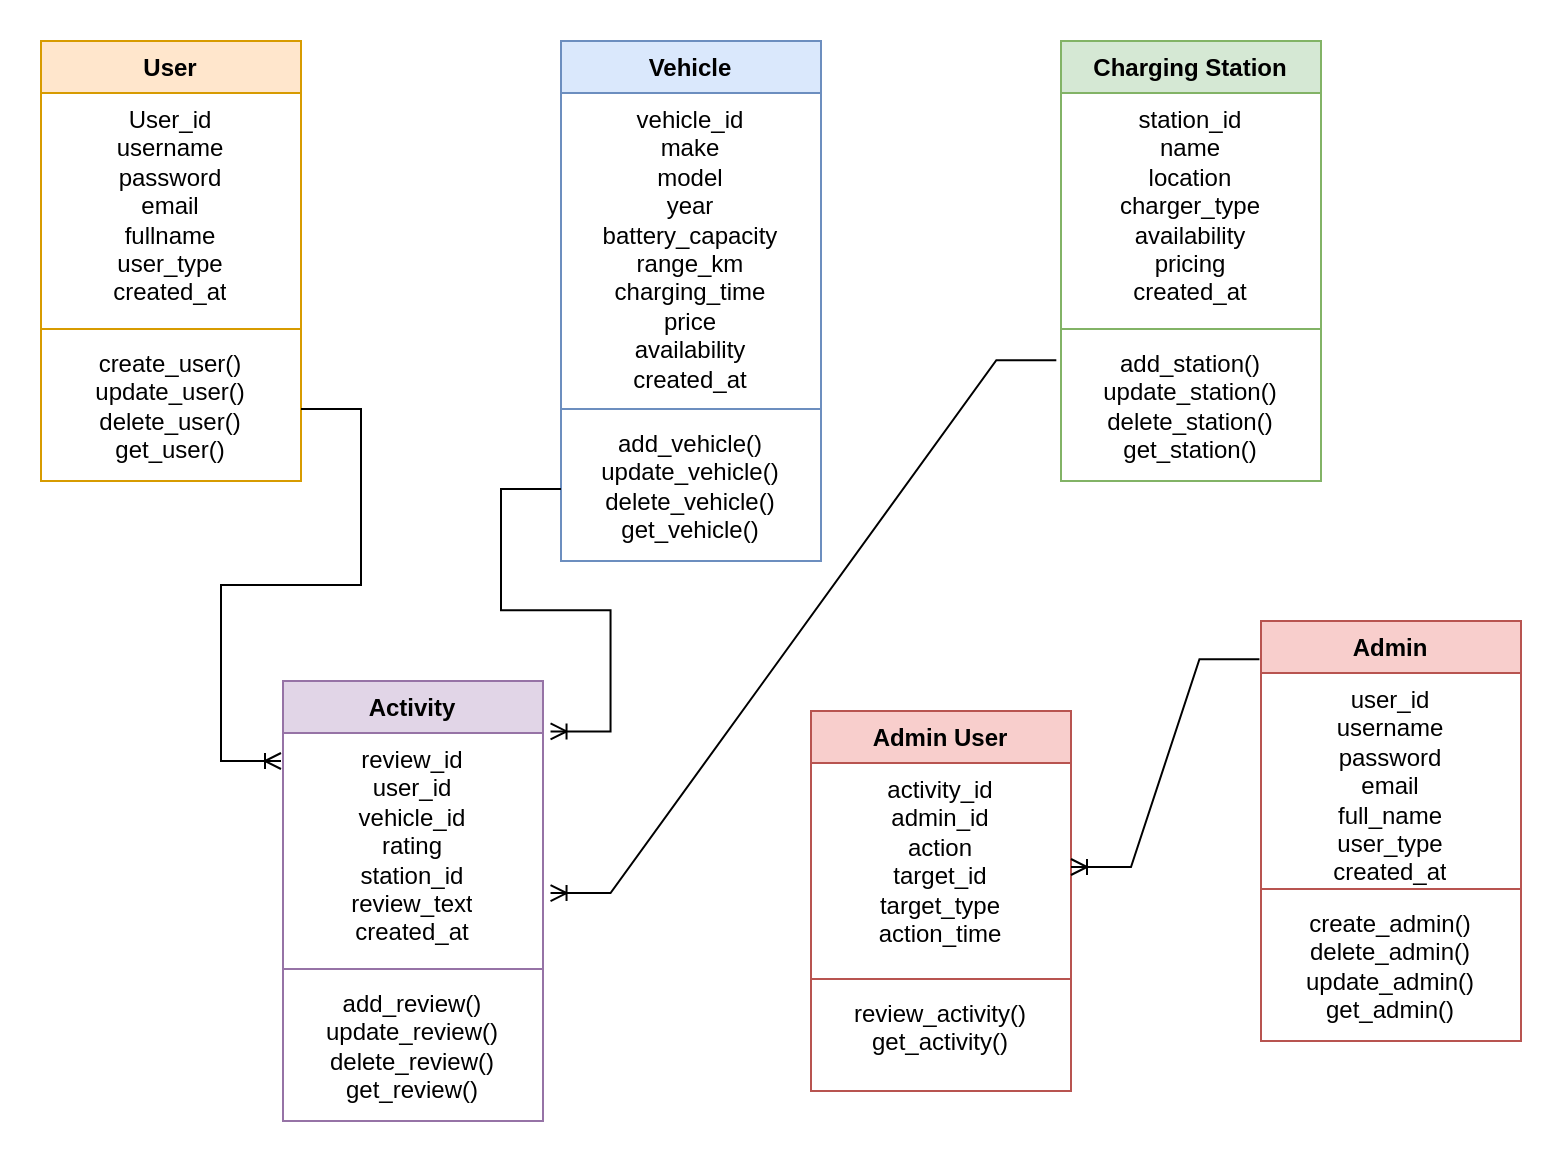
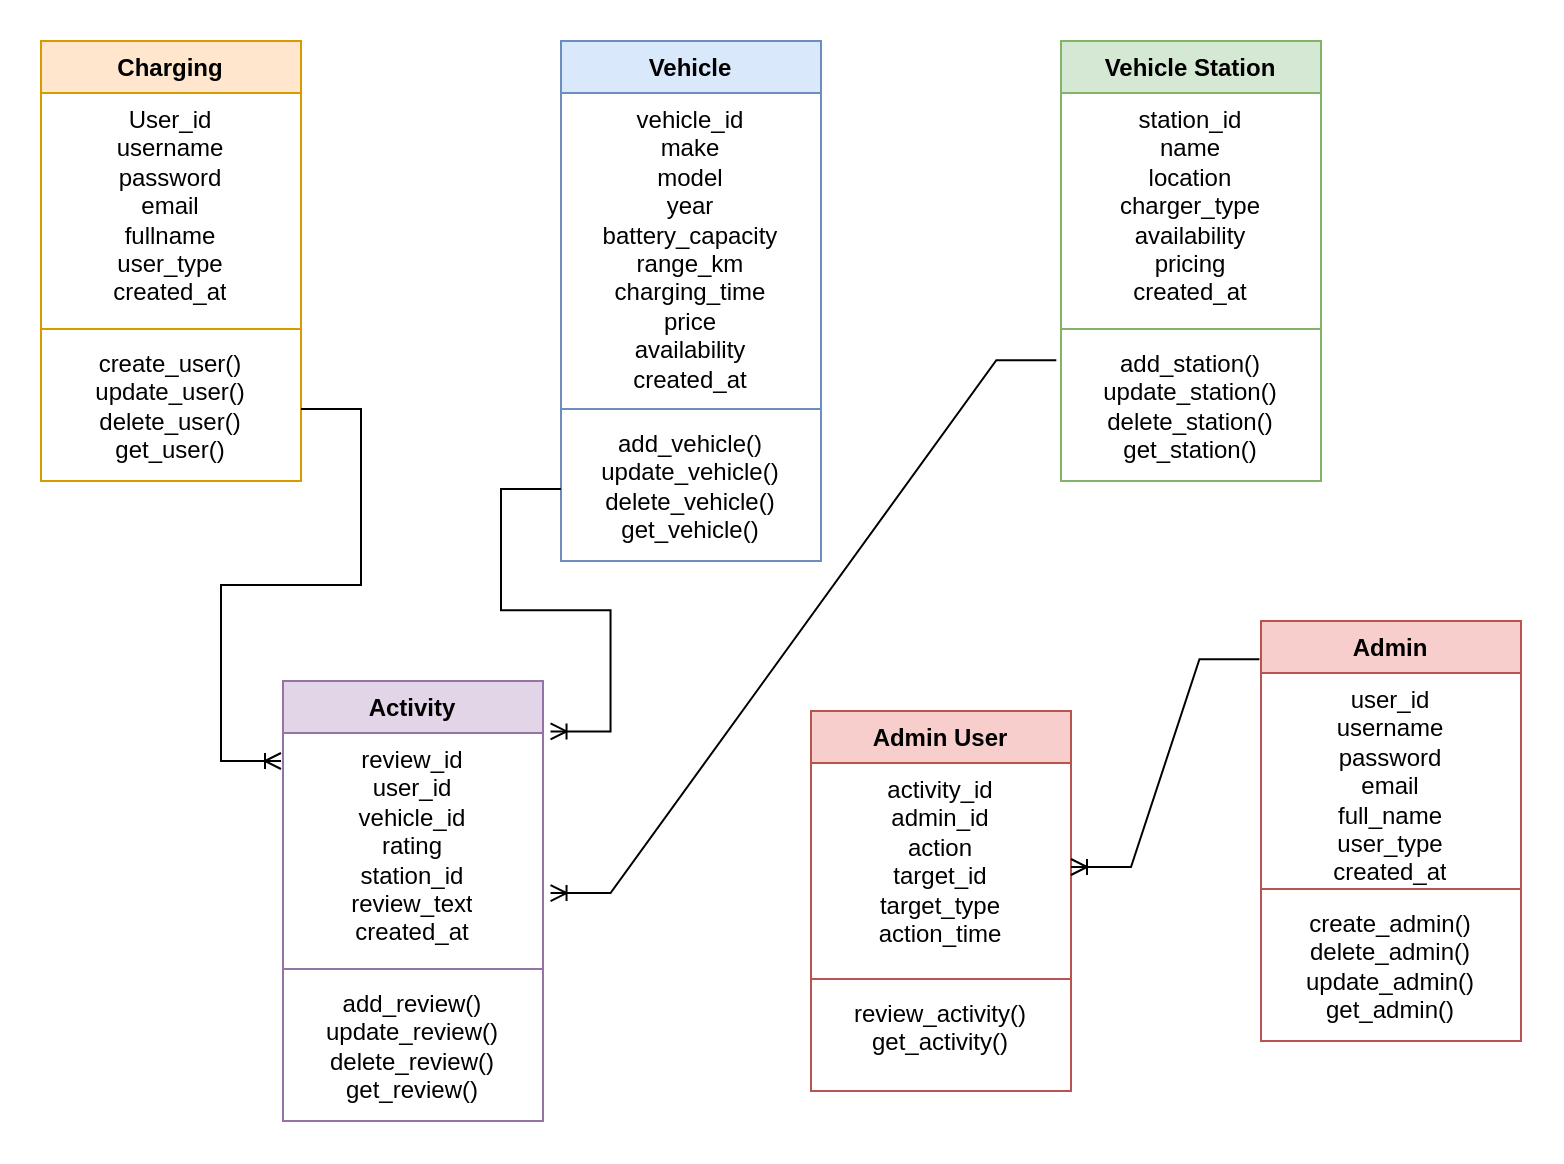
node "User": label "User" -> "Charging"
node "Charging Station": label "Charging Station" -> "Vehicle Station"
